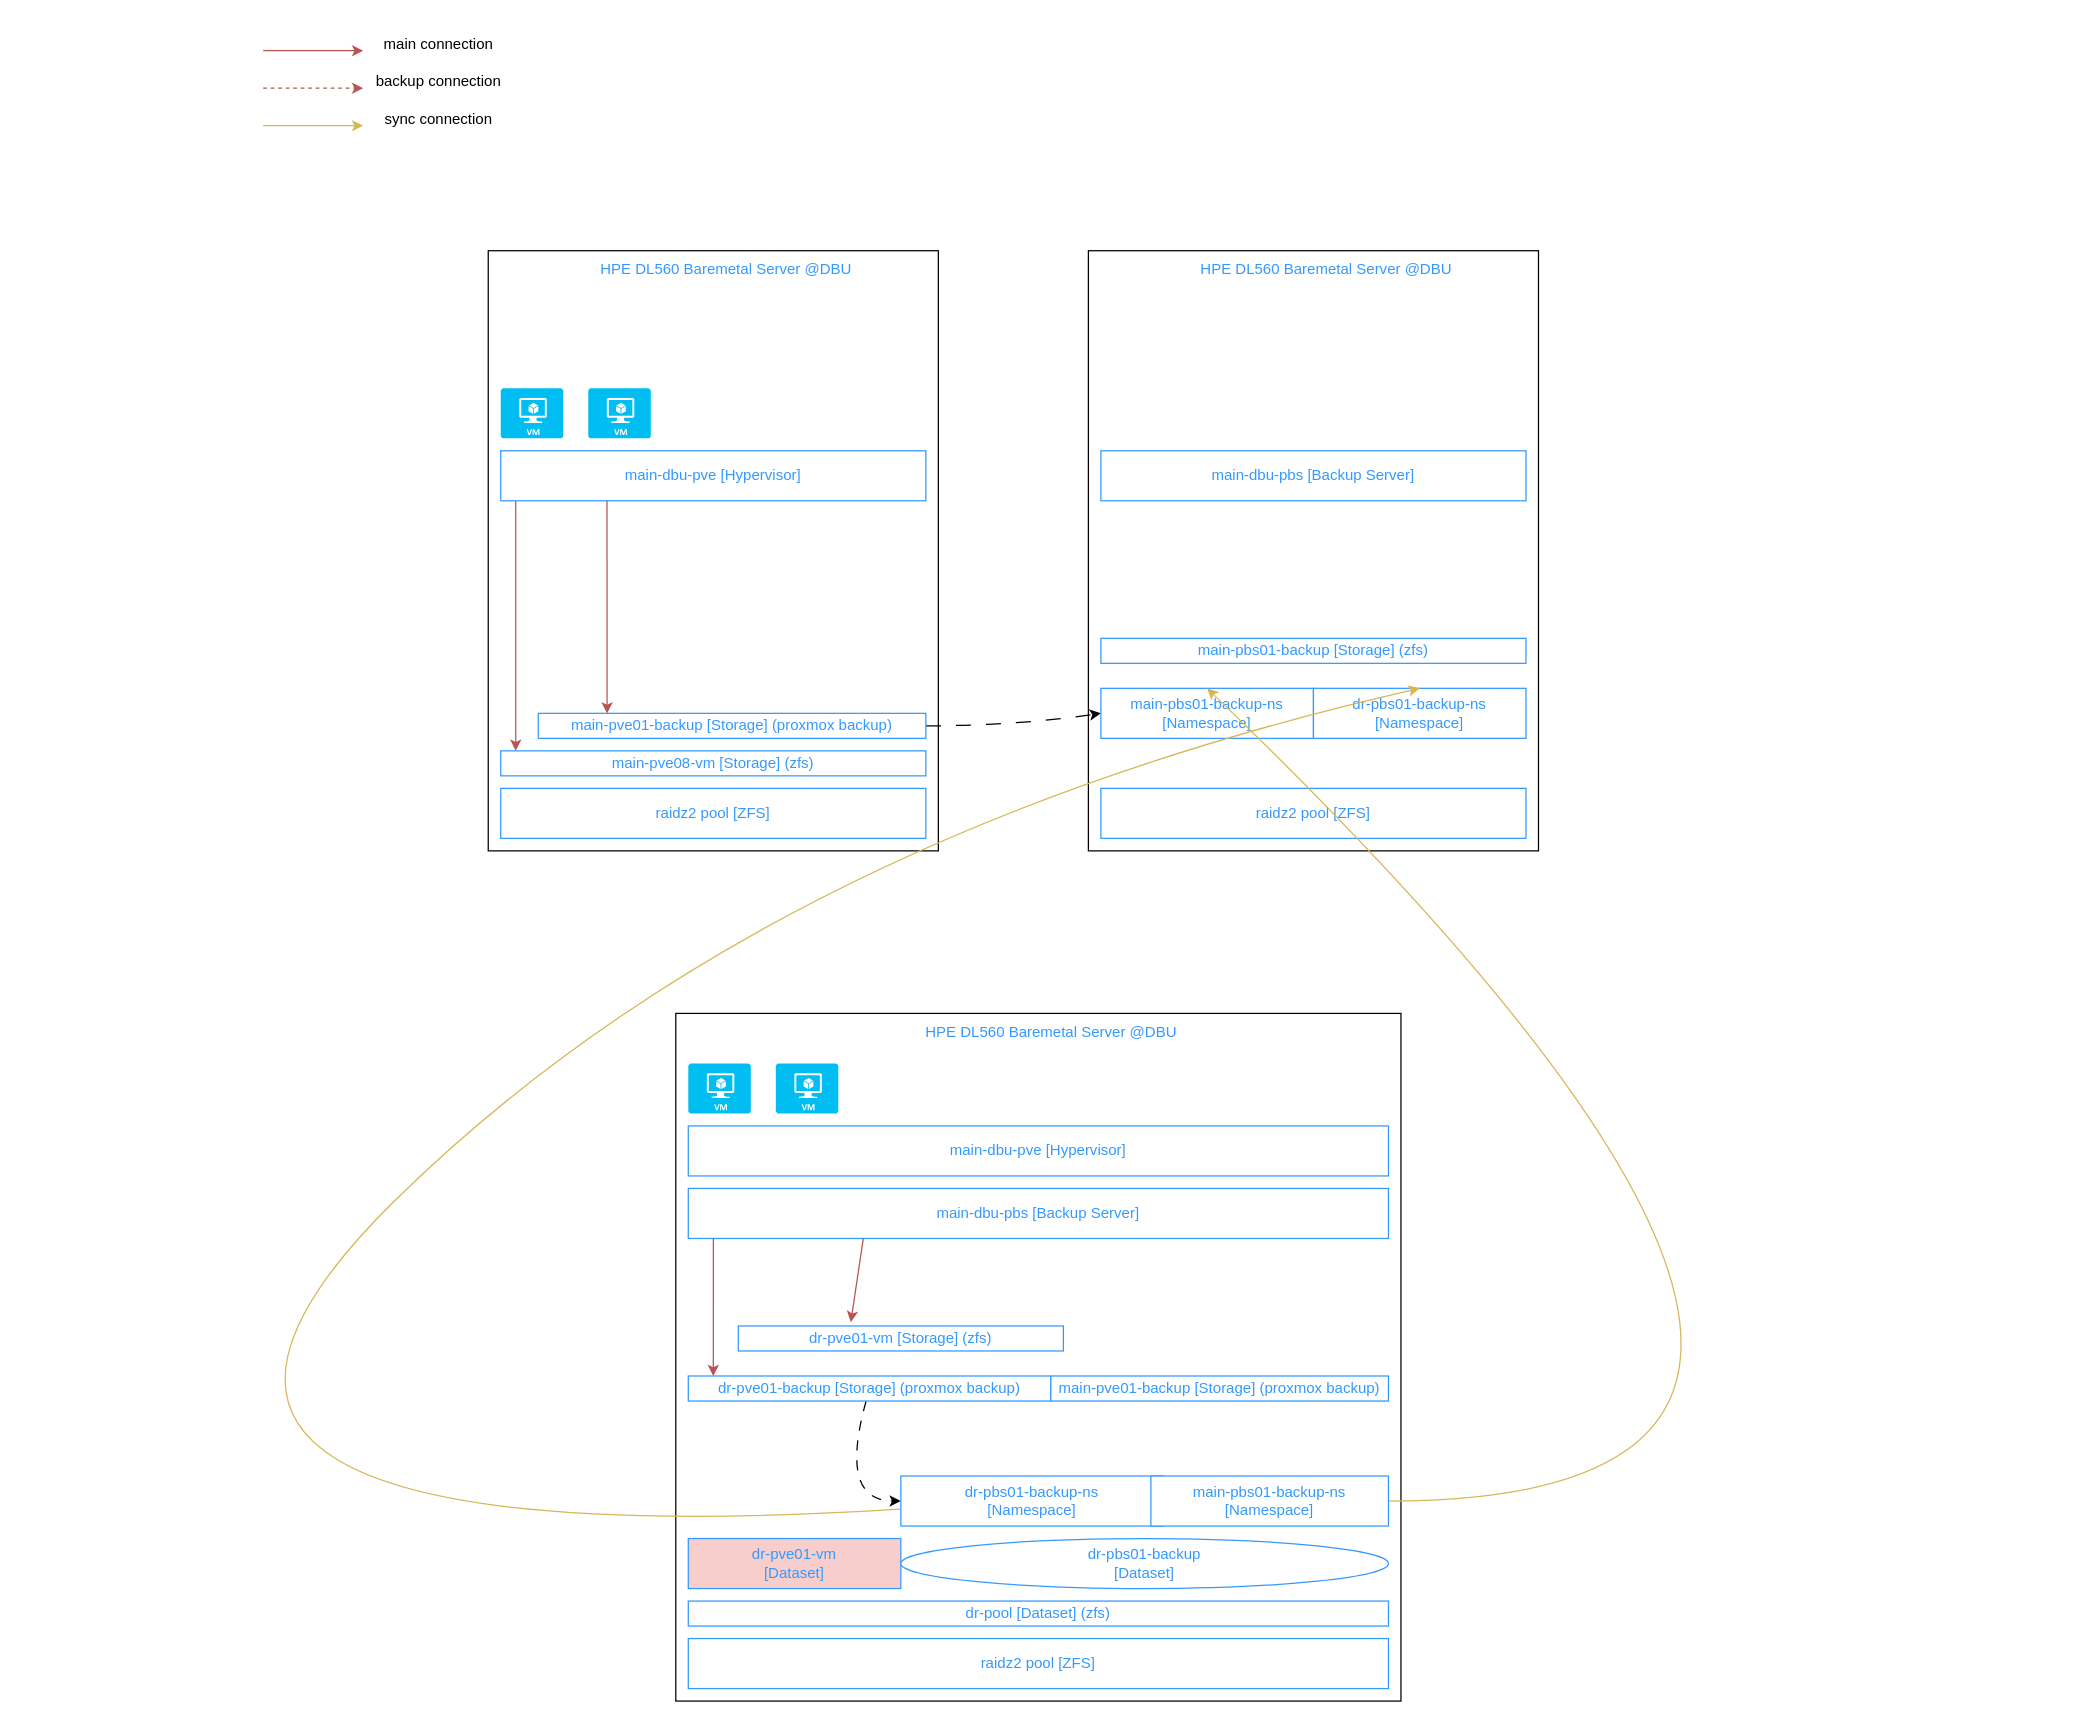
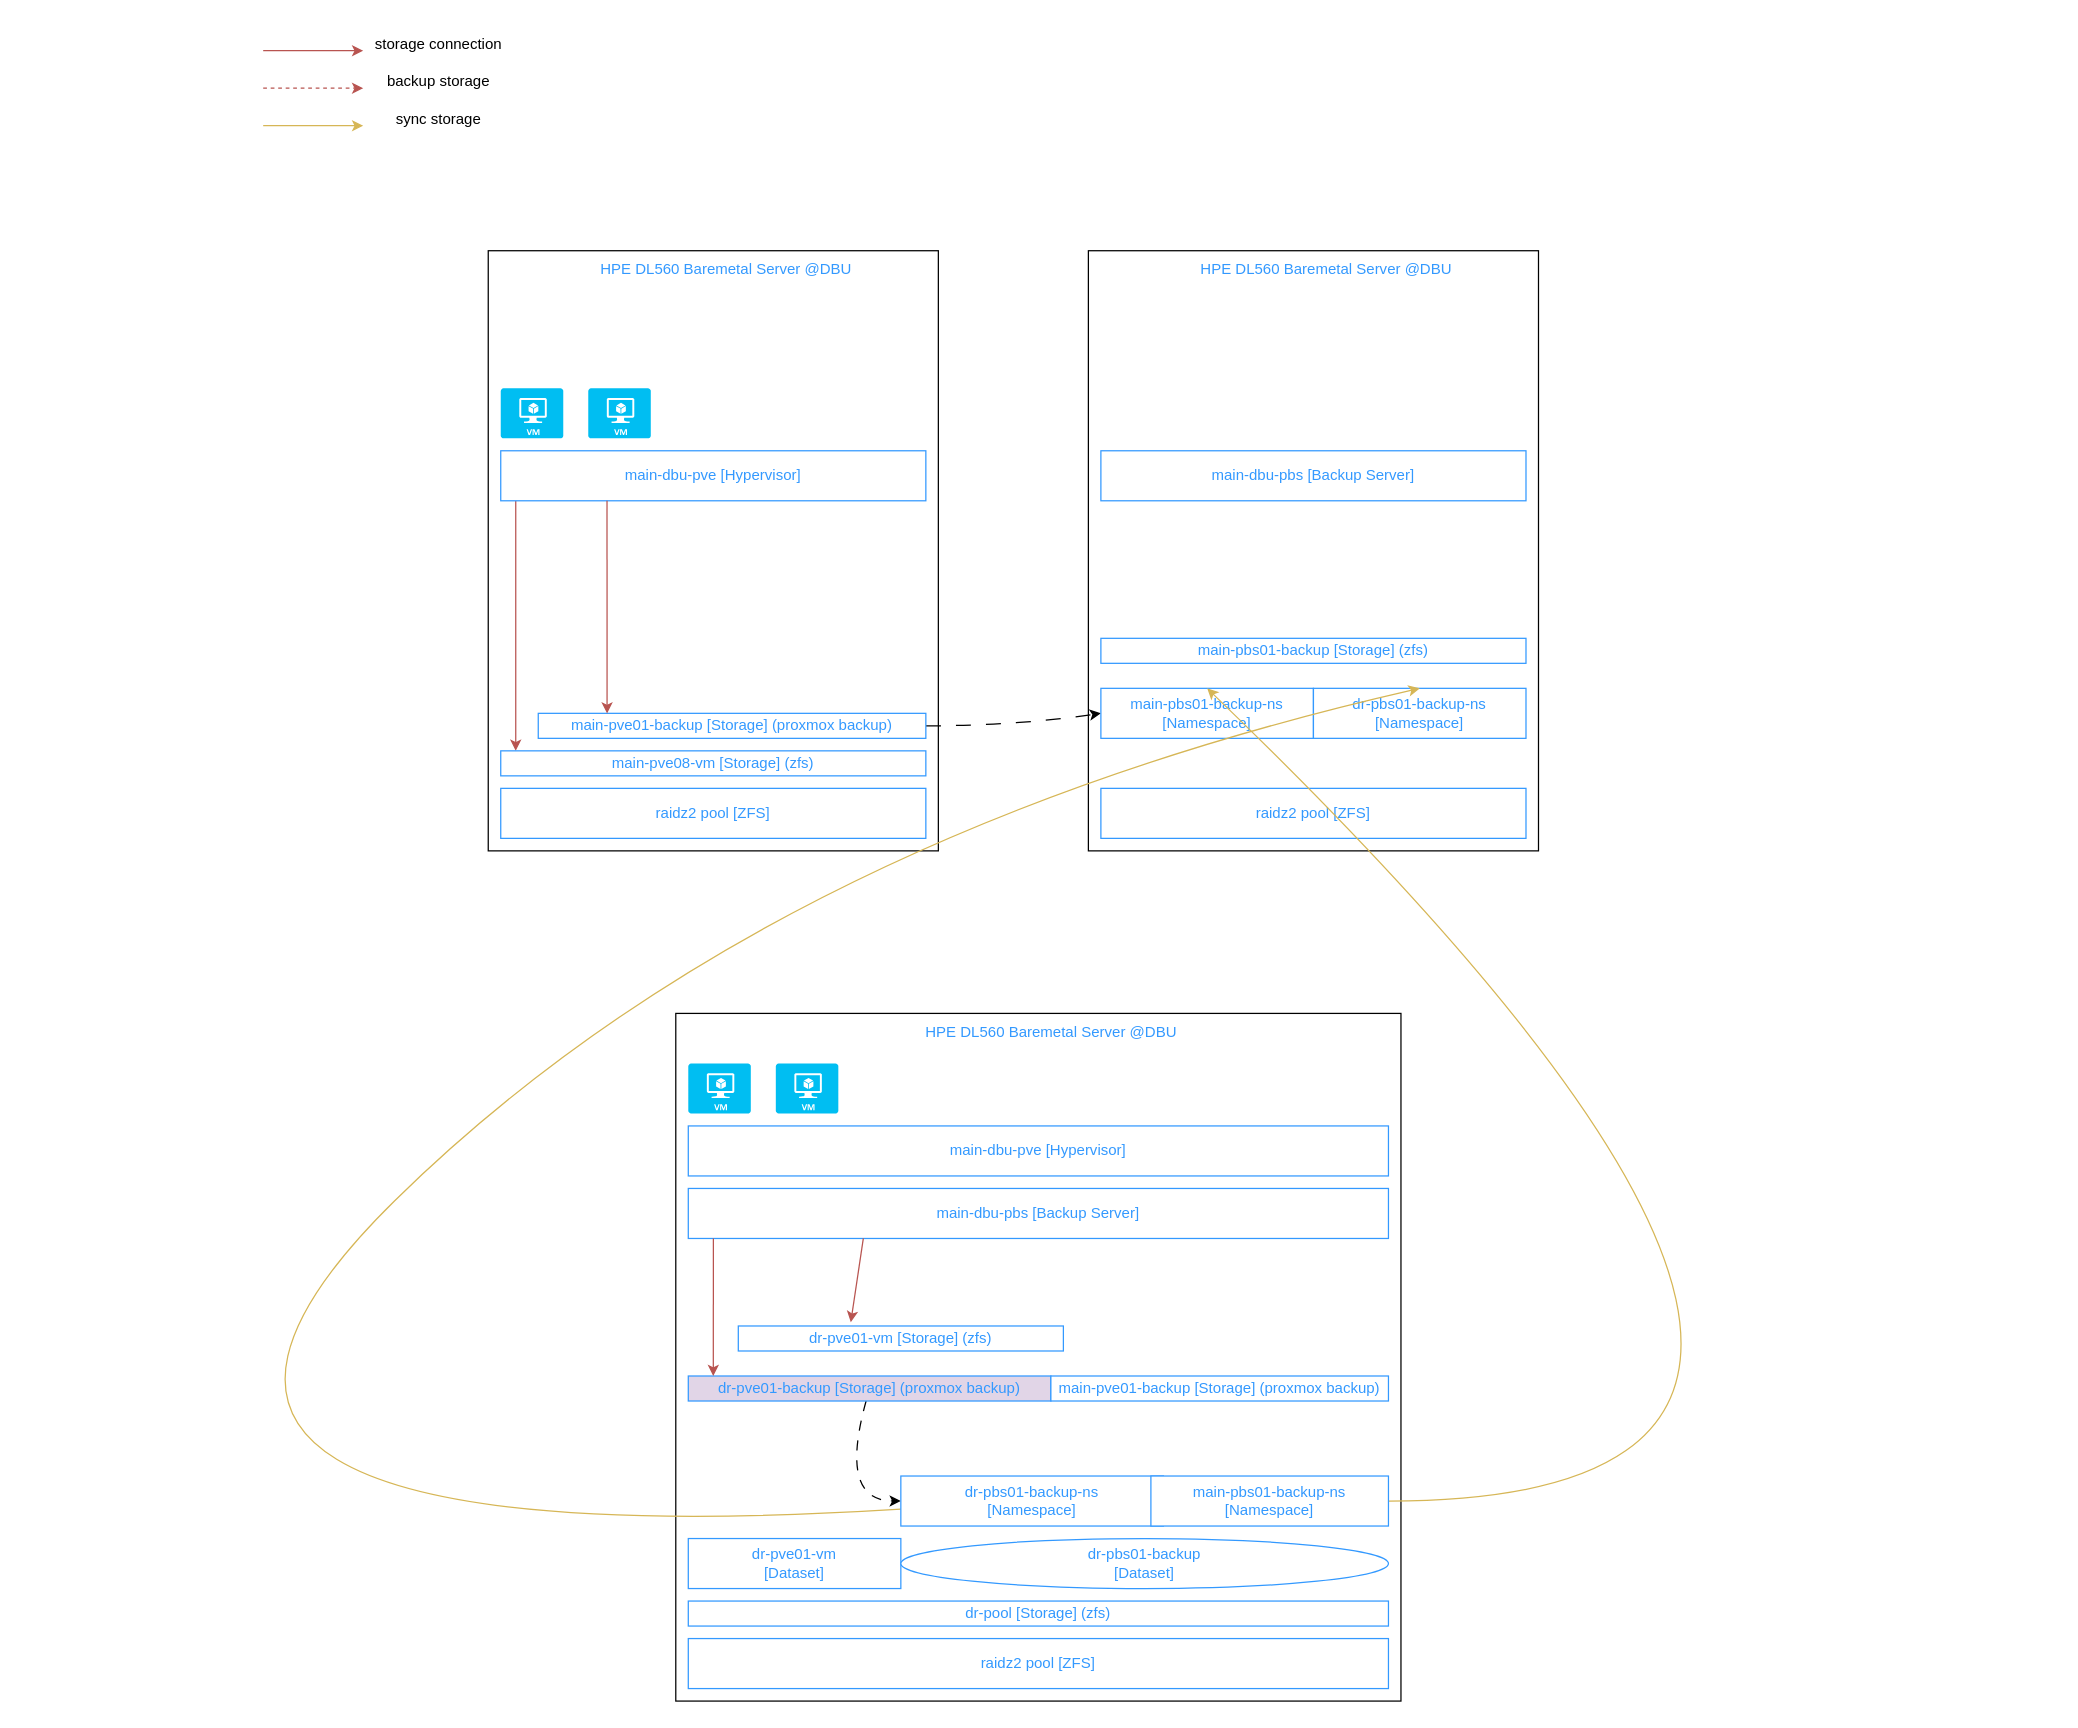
node "main connection": label "main connection" -> "storage connection"
node "backup connection": label "backup connection" -> "backup storage"
node "sync connection": label "sync connection" -> "sync storage"
node "dr-pve01-backup [Storage] (proxmox backup)": fillcolor #ffffff -> #e1d5e7
node "dr-pve01-vm [Dataset]": fillcolor #f8cecc -> #ffffff
node "dr-pool [Dataset] (zfs)": label "dr-pool [Dataset] (zfs)" -> "dr-pool [Storage] (zfs)"
